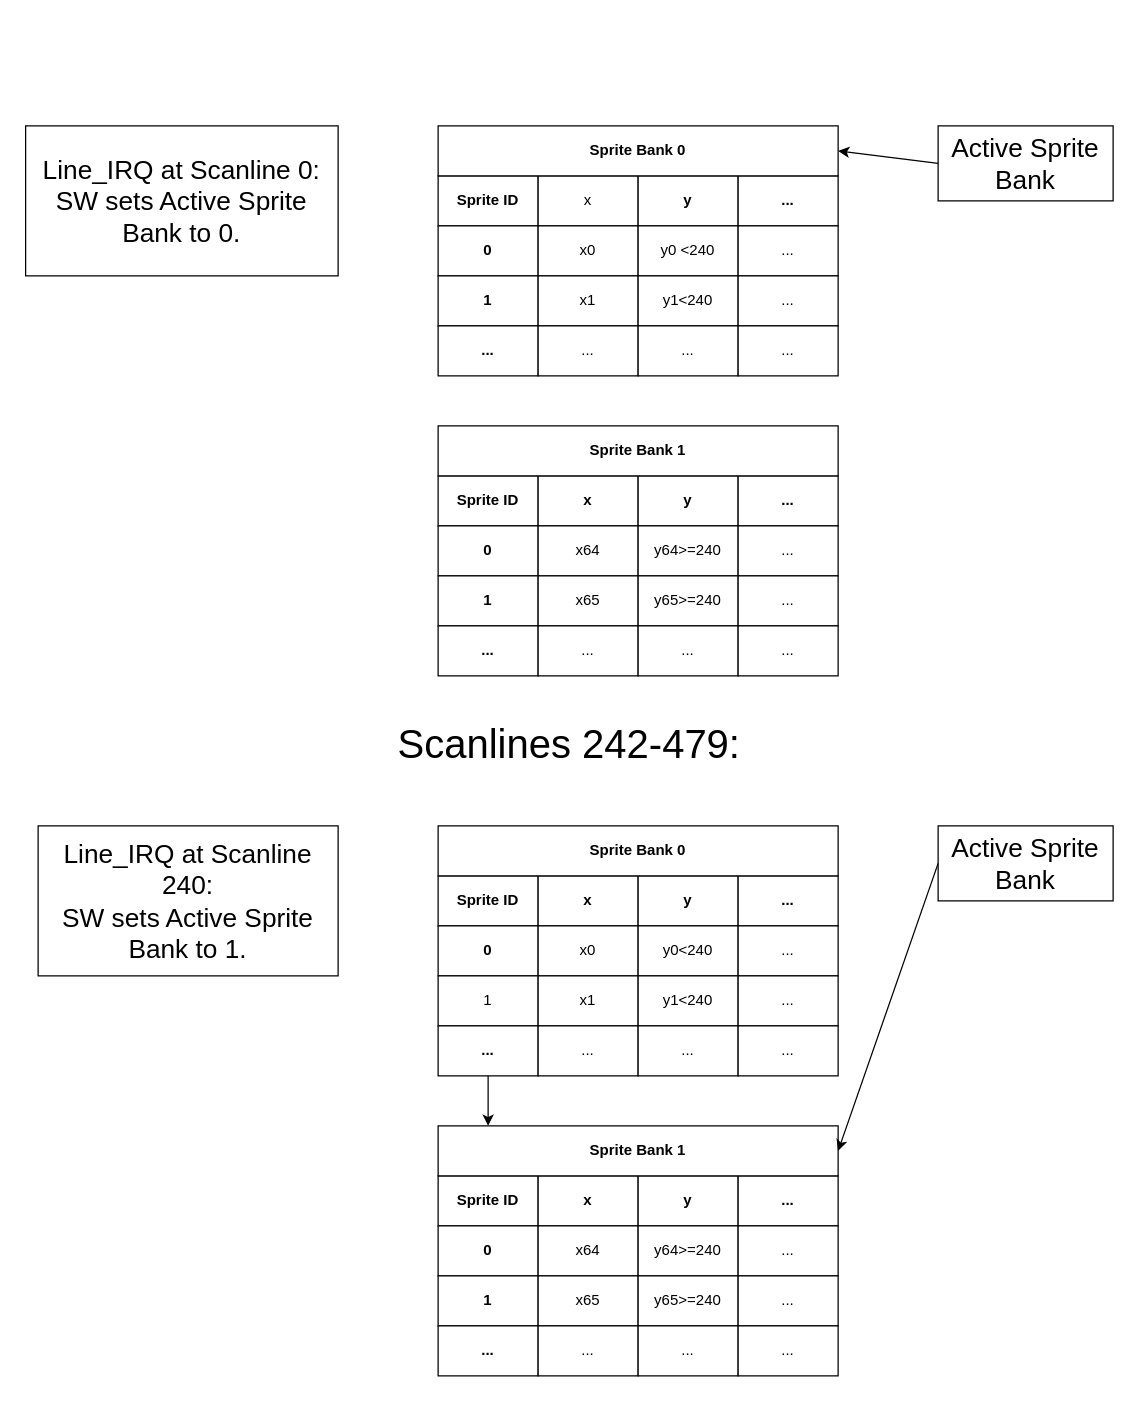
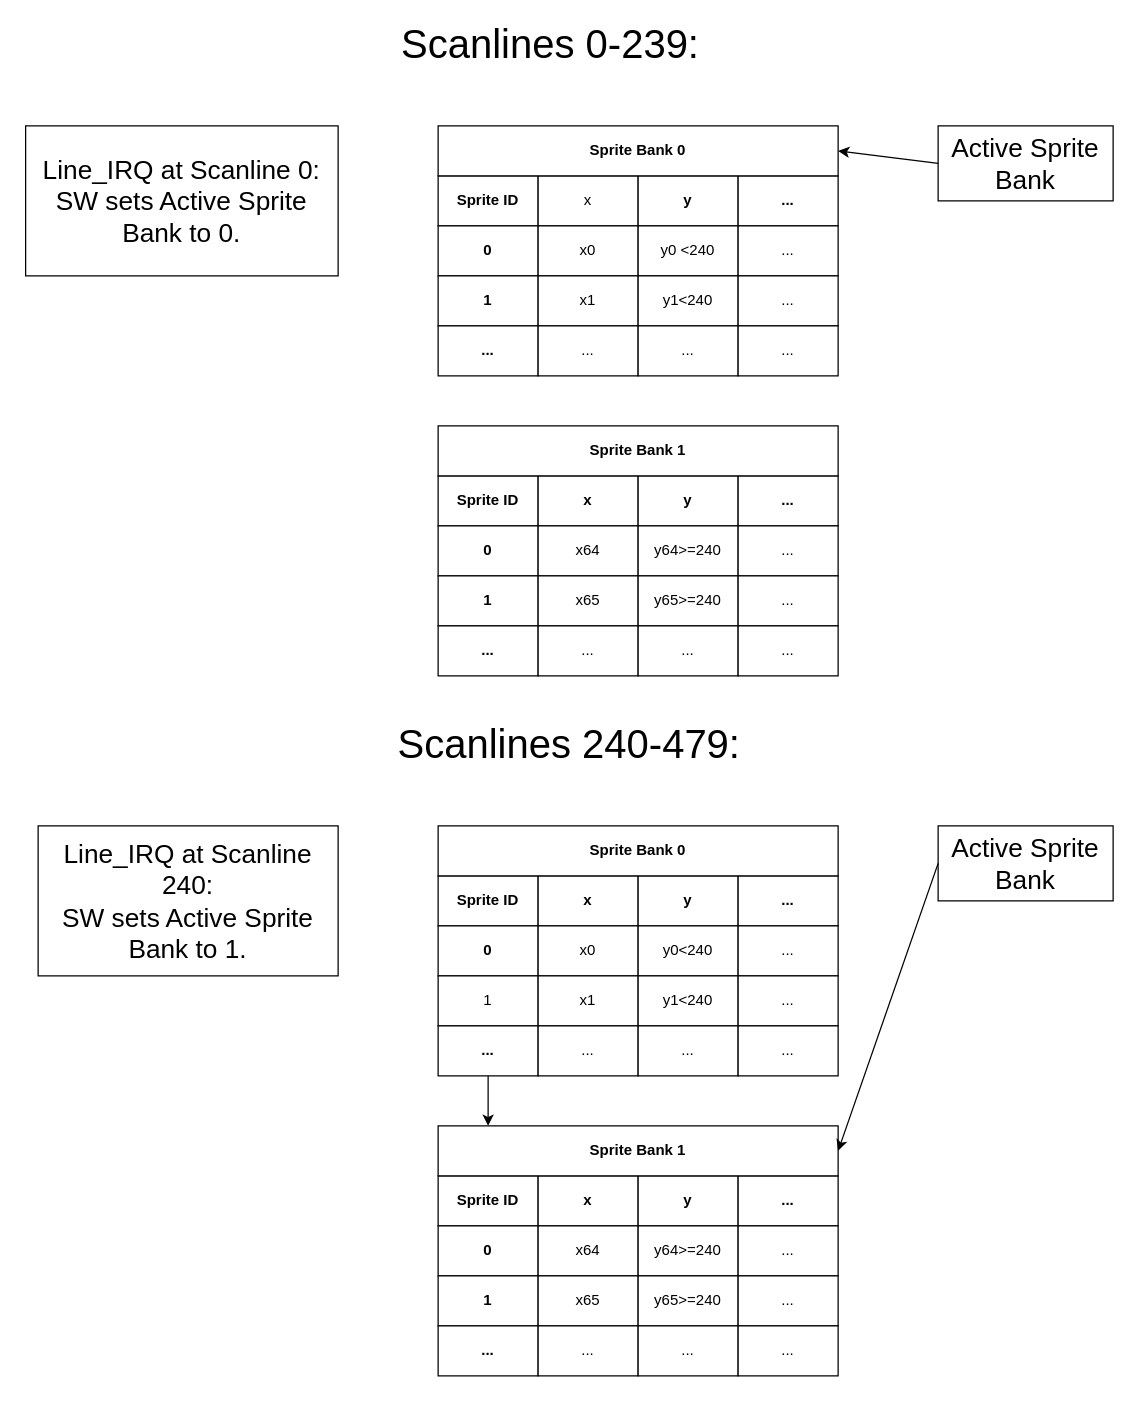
node "Scanlines 0-239:": added
node "Scanlines 242-479:": label "Scanlines 242-479:" -> "Scanlines 240-479:"
